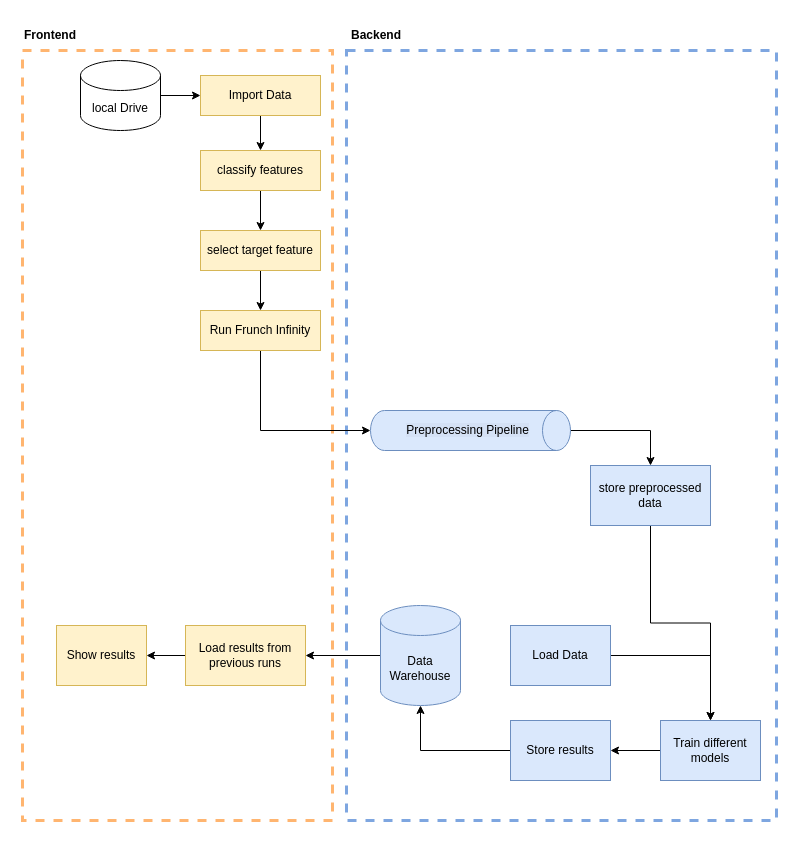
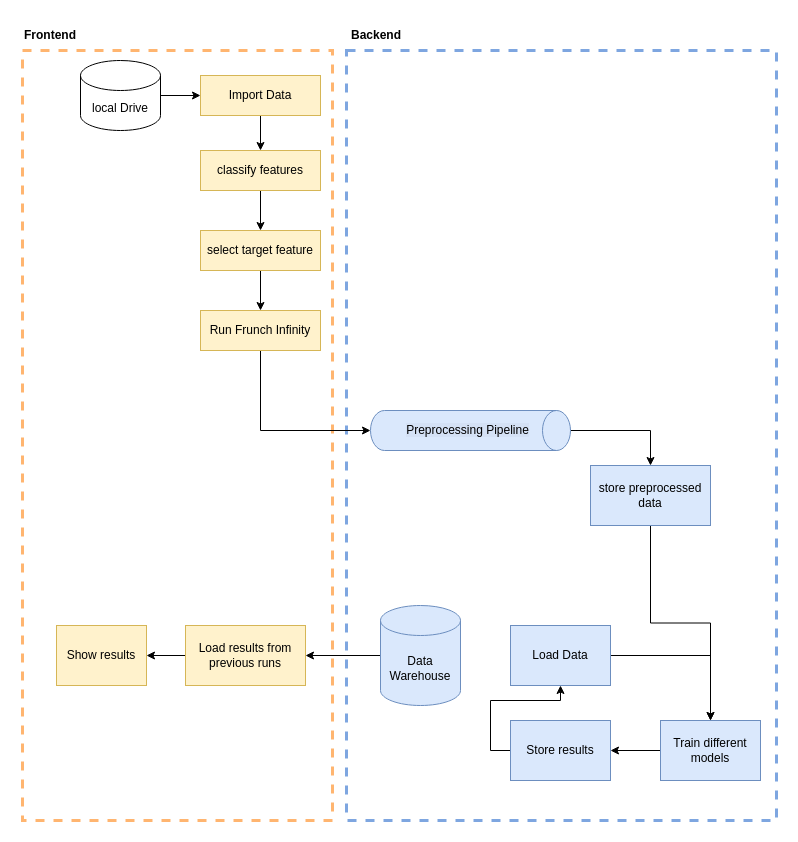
edge "Store results" -> "Data Warehouse": now "Store results" -> "Load Data"
